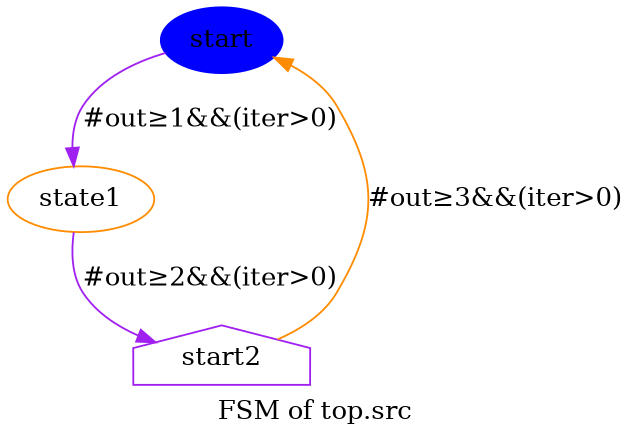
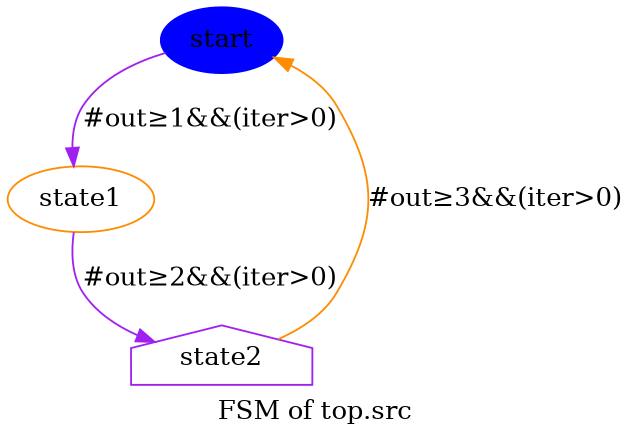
node "start2": label "start2" -> "state2"
